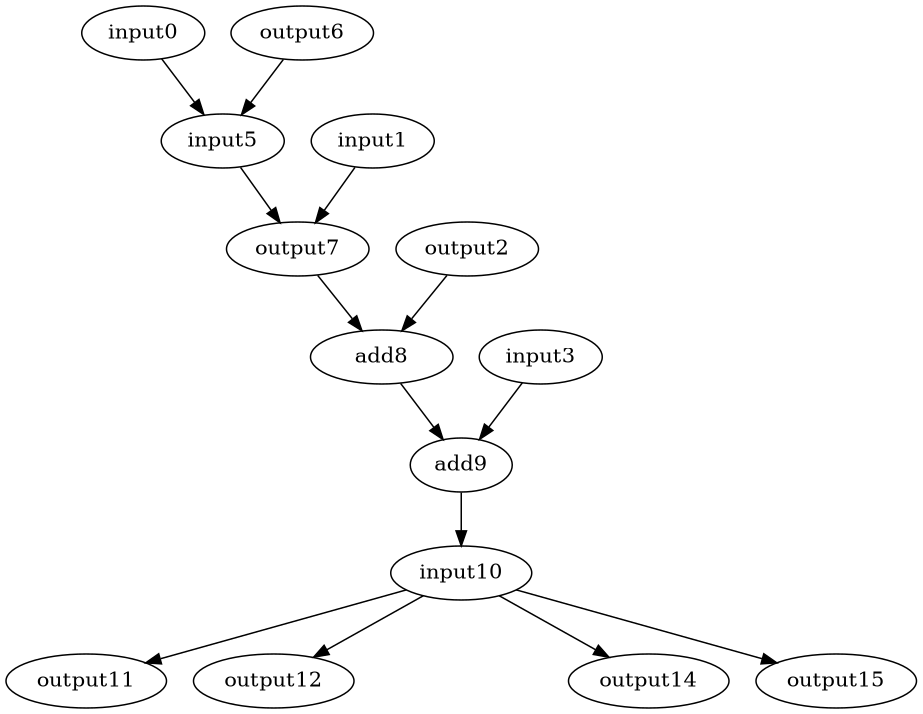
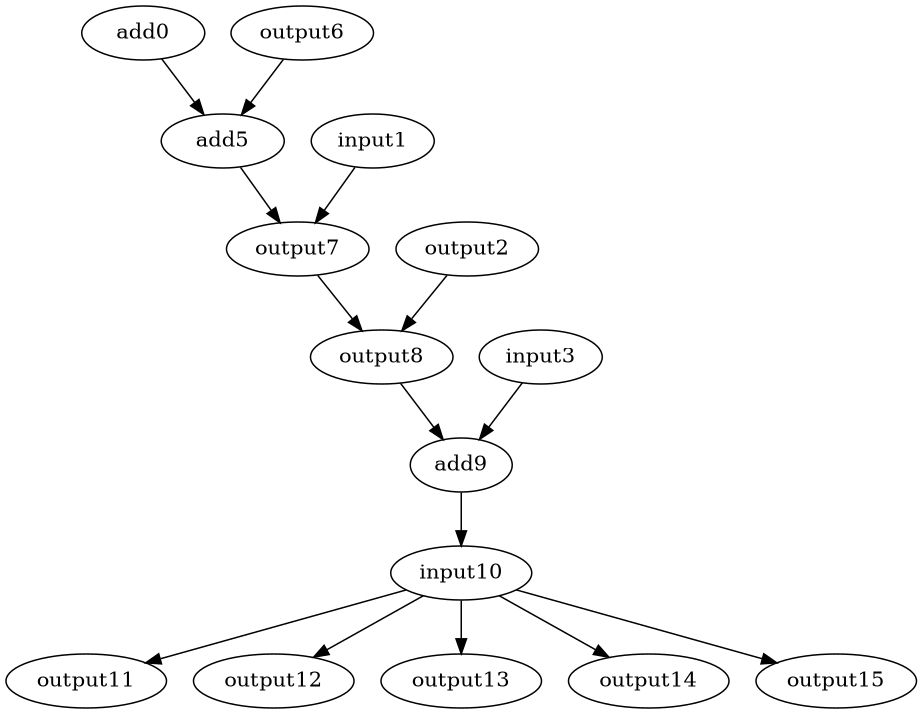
node "input0": label "input0" -> "add0"
node "input5": label "input5" -> "add5"
node "add8": label "add8" -> "output8"
node "output13": added
